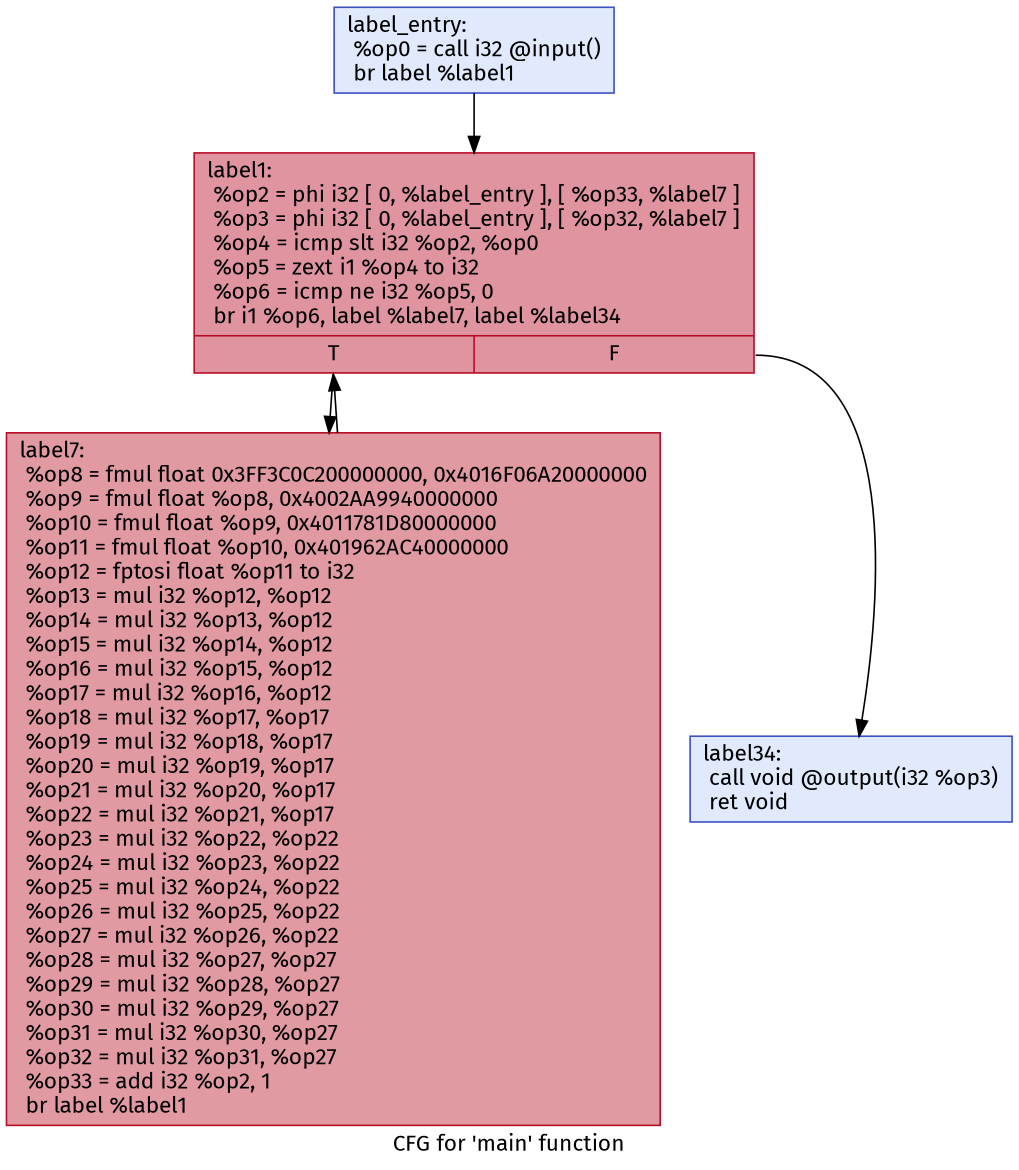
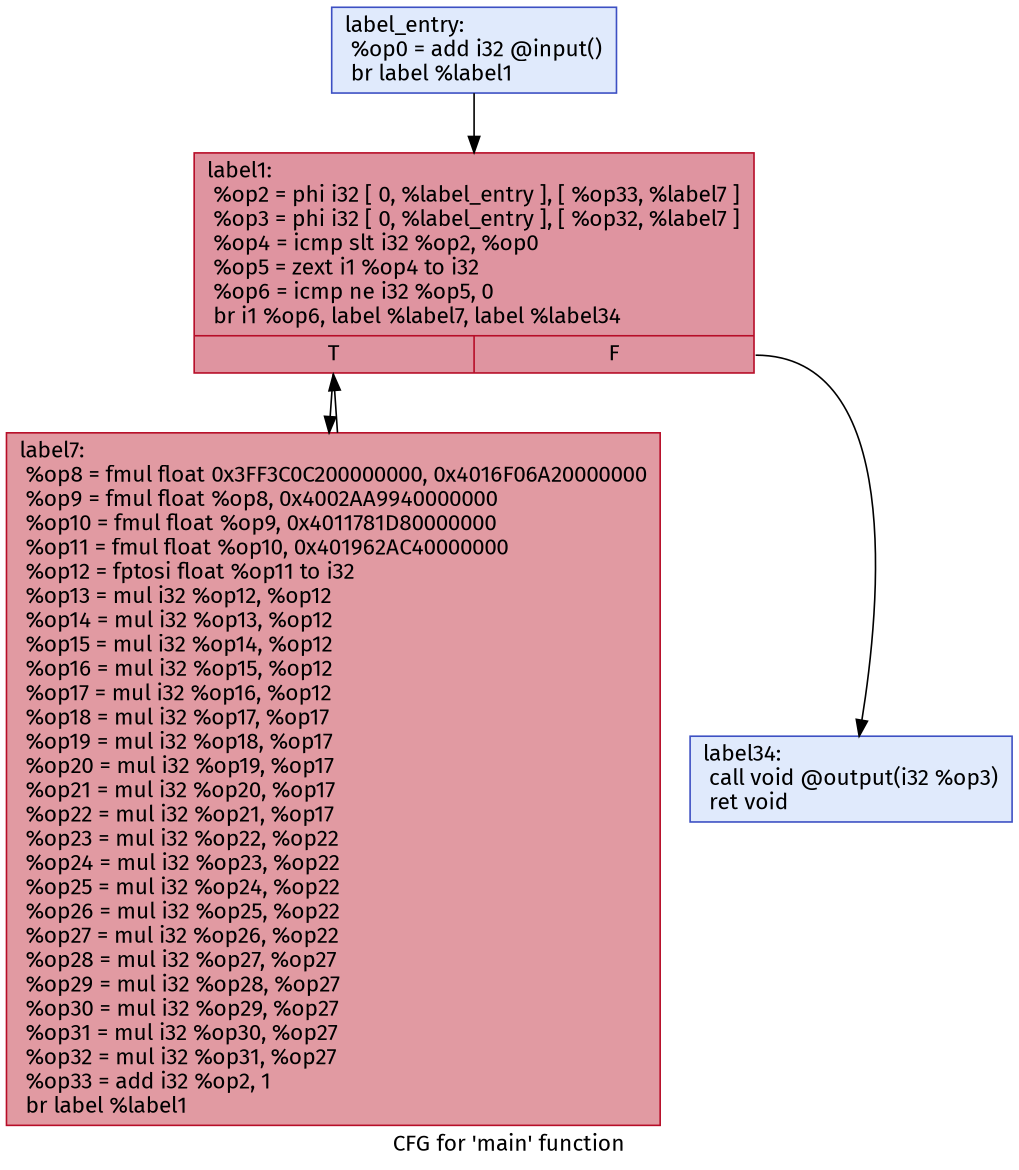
node "label_entry:": text "%op0 = call i32 @input()" -> "%op0 = add i32 @input()"
